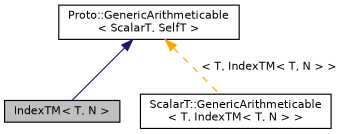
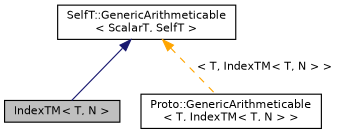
node "Proto::GenericArithmeticable < ScalarT, SelfT >": label "Proto::GenericArithmeticable < ScalarT, SelfT >" -> "SelfT::GenericArithmeticable < ScalarT, SelfT >"
node "ScalarT::GenericArithmeticable < T, IndexTM< T, N > >": label "ScalarT::GenericArithmeticable < T, IndexTM< T, N > >" -> "Proto::GenericArithmeticable < T, IndexTM< T, N > >"
